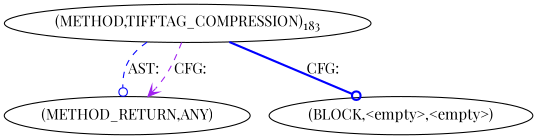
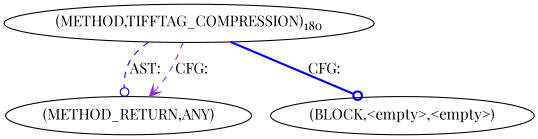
node "(METHOD,TIFFTAG_COMPRESSION)": text "183" -> "180"
